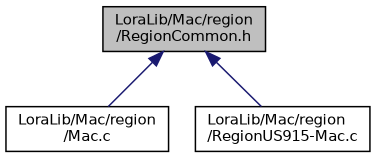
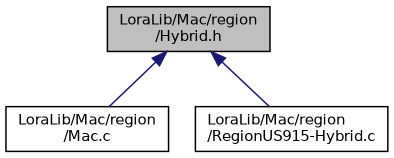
node "LoraLib/Mac/region /RegionCommon.h": label "LoraLib/Mac/region /RegionCommon.h" -> "LoraLib/Mac/region /Hybrid.h"
node "LoraLib/Mac/region /RegionUS915-Mac.c": label "LoraLib/Mac/region /RegionUS915-Mac.c" -> "LoraLib/Mac/region /RegionUS915-Hybrid.c"
